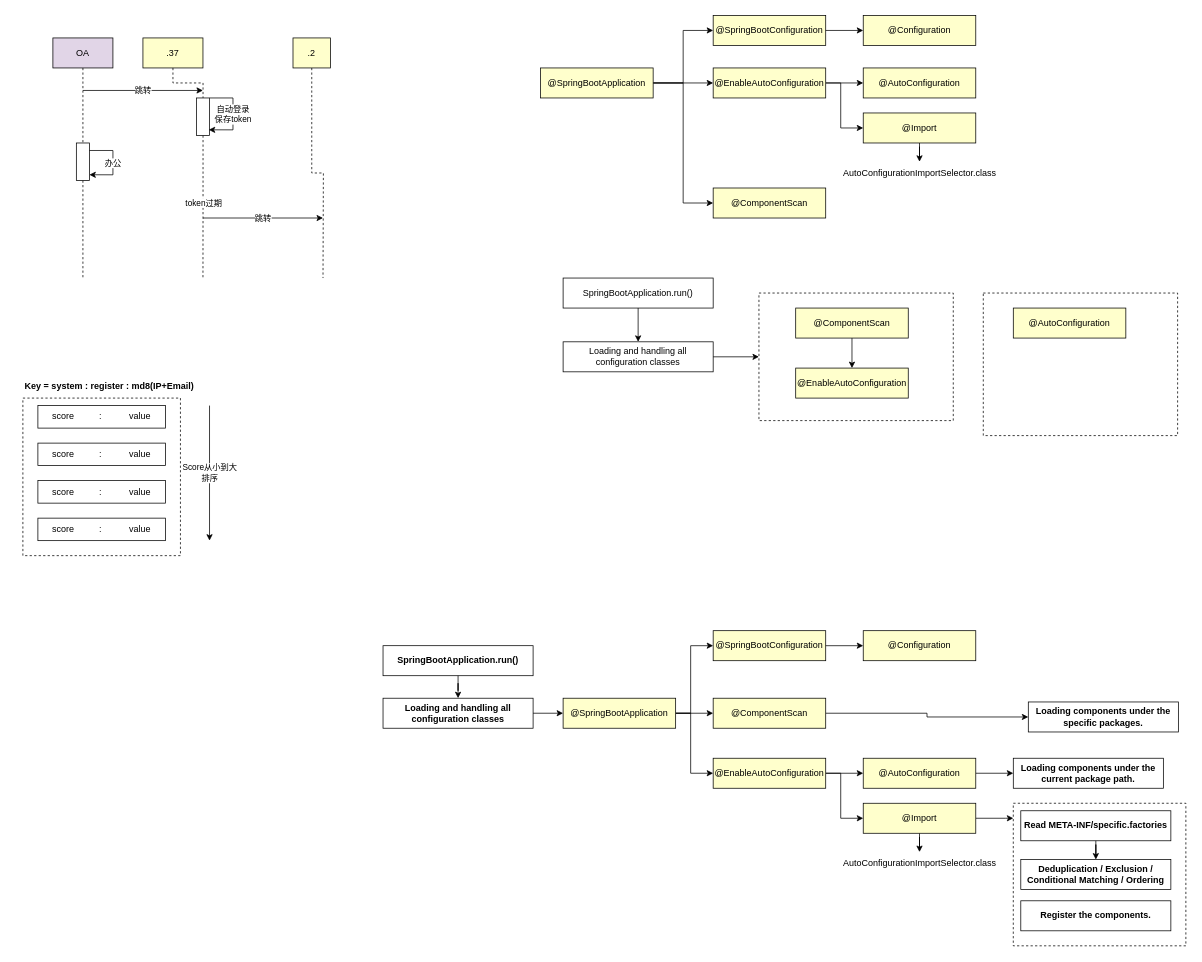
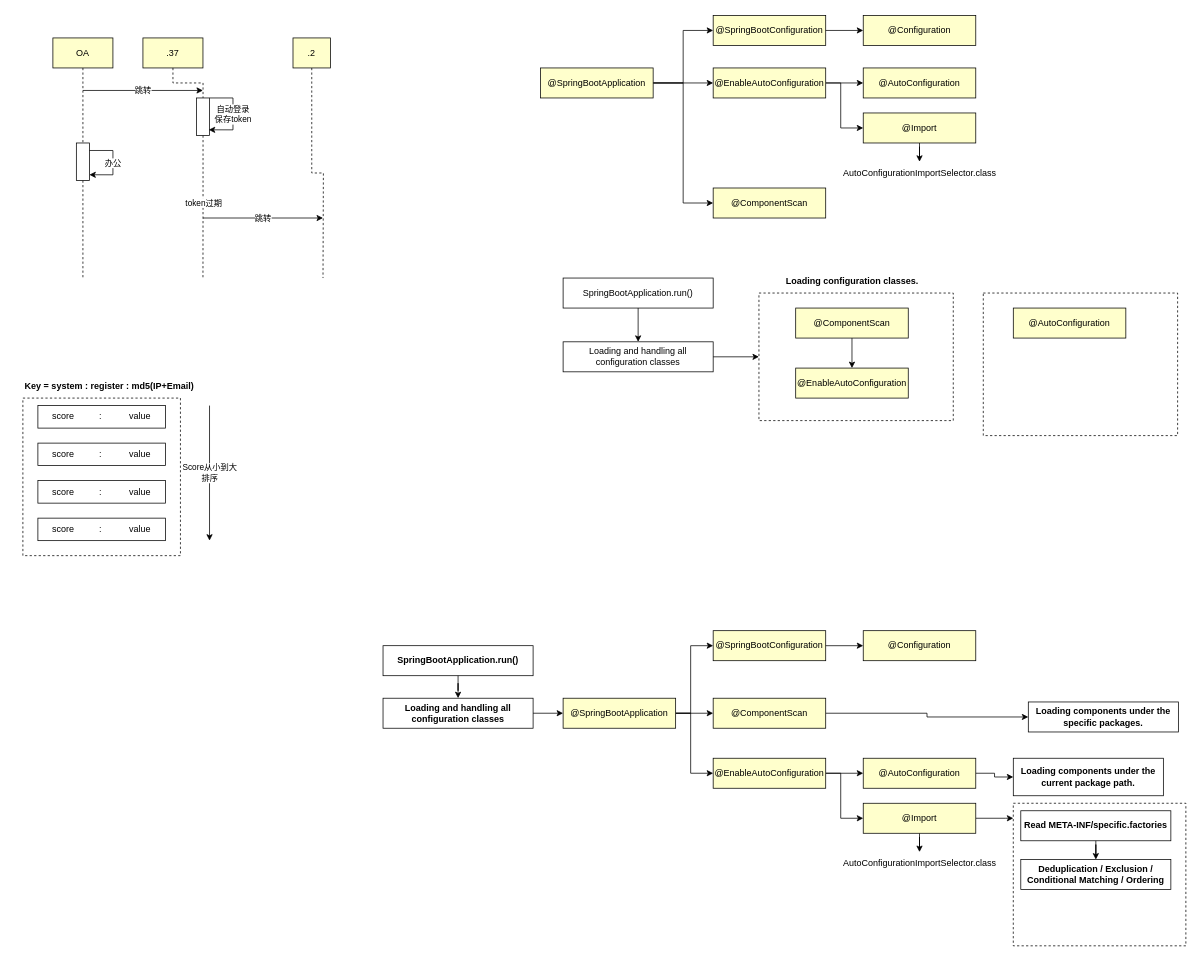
node "OA": fillcolor #e1d5e7 -> #ffffcc
node "Loading configuration classes.": added
node "Key = system : register : md8(IP+Email)": label "Key = system : register : md8(IP+Email)" -> "Key = system : register : md5(IP+Email)"
node "Loading components under the current package path.": size 150x30 -> 150x38
node "Register the components.": removed
